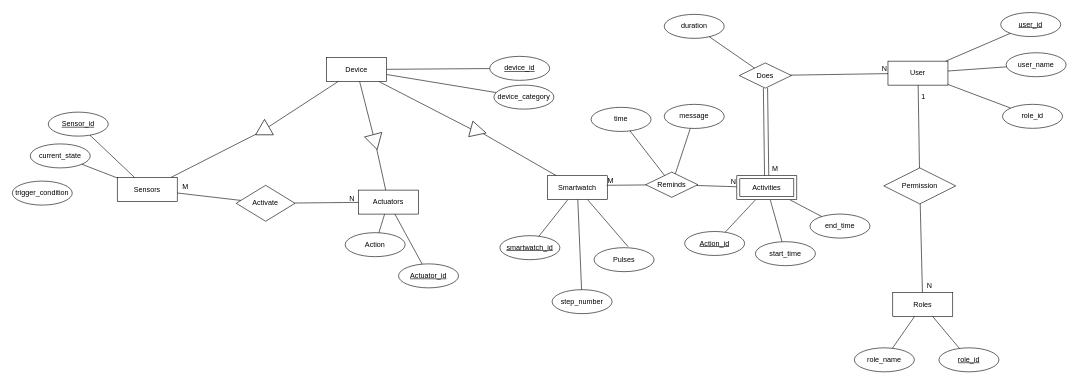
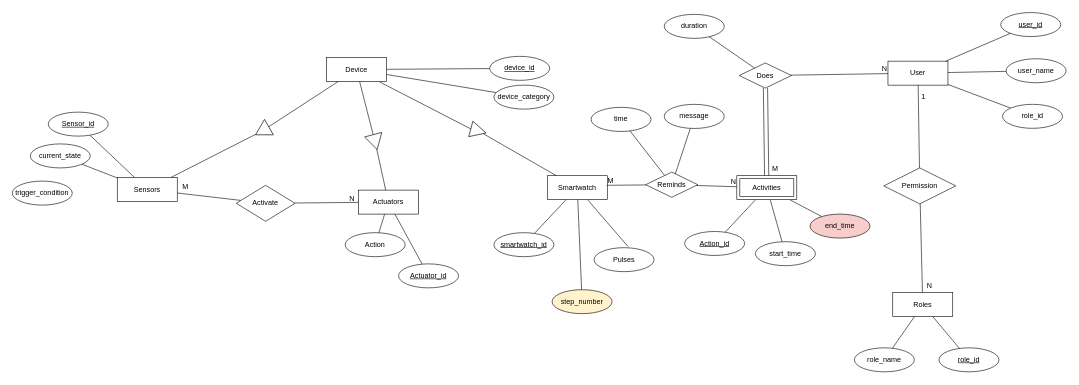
node "user_name": moved (1037, 65) -> (1037, 71)
node "end_time": fillcolor #ffffff -> #f8cecc
node "smartwatch_id": moved (530, 248) -> (524, 245)
node "step_number": fillcolor #ffffff -> #fff2cc
